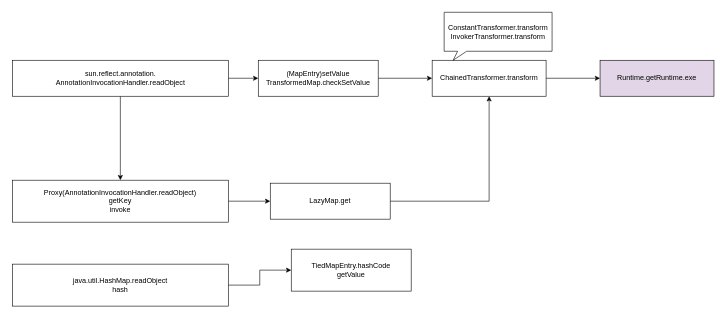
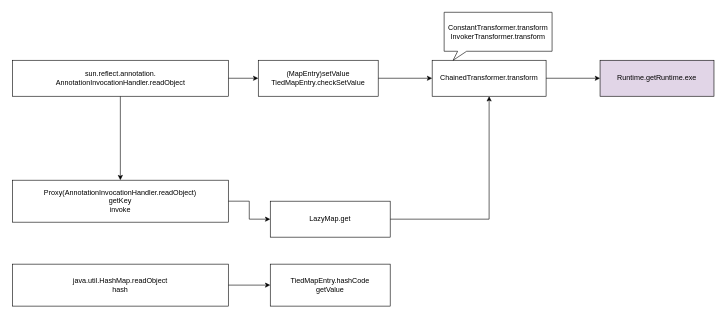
node "(MapEntry)setValue TransformedMap.checkSetValue": label "(MapEntry)setValue TransformedMap.checkSetValue" -> "(MapEntry)setValue TiedMapEntry.checkSetValue"
node "LazyMap.get": moved (330, 201) -> (330, 219)
node "TiedMapEntry.hashCode getValue": moved (351, 270) -> (330, 285)
